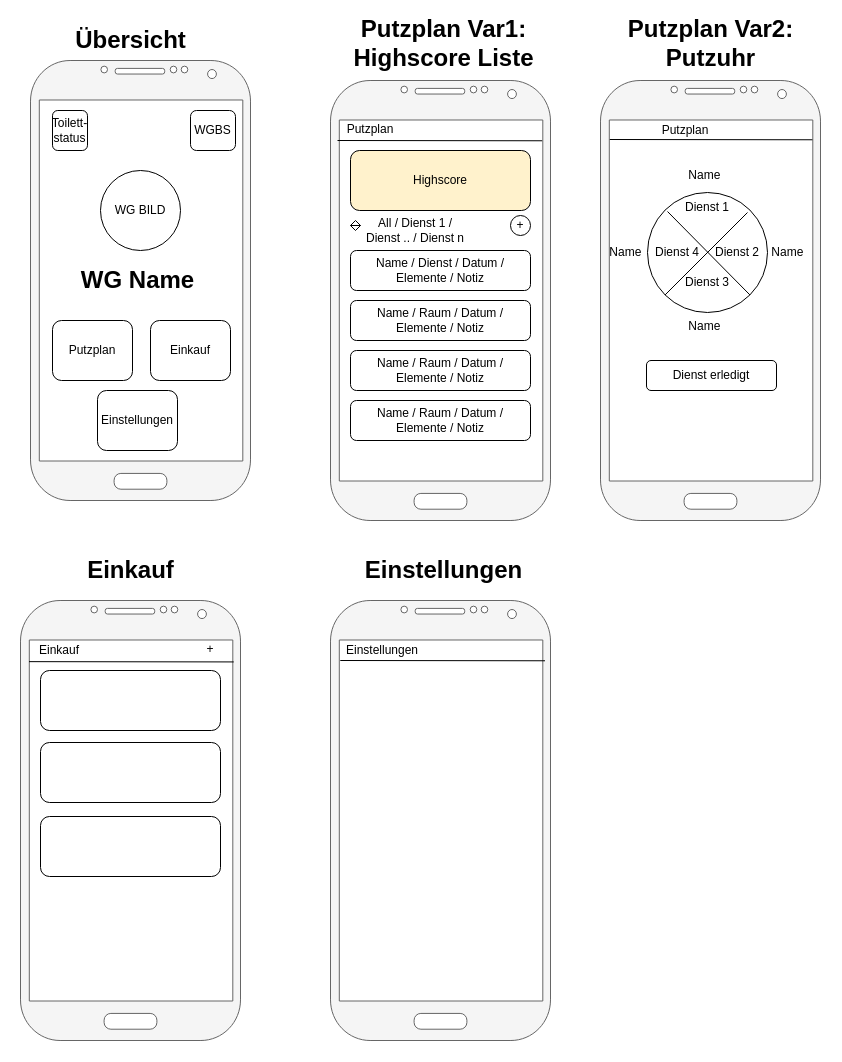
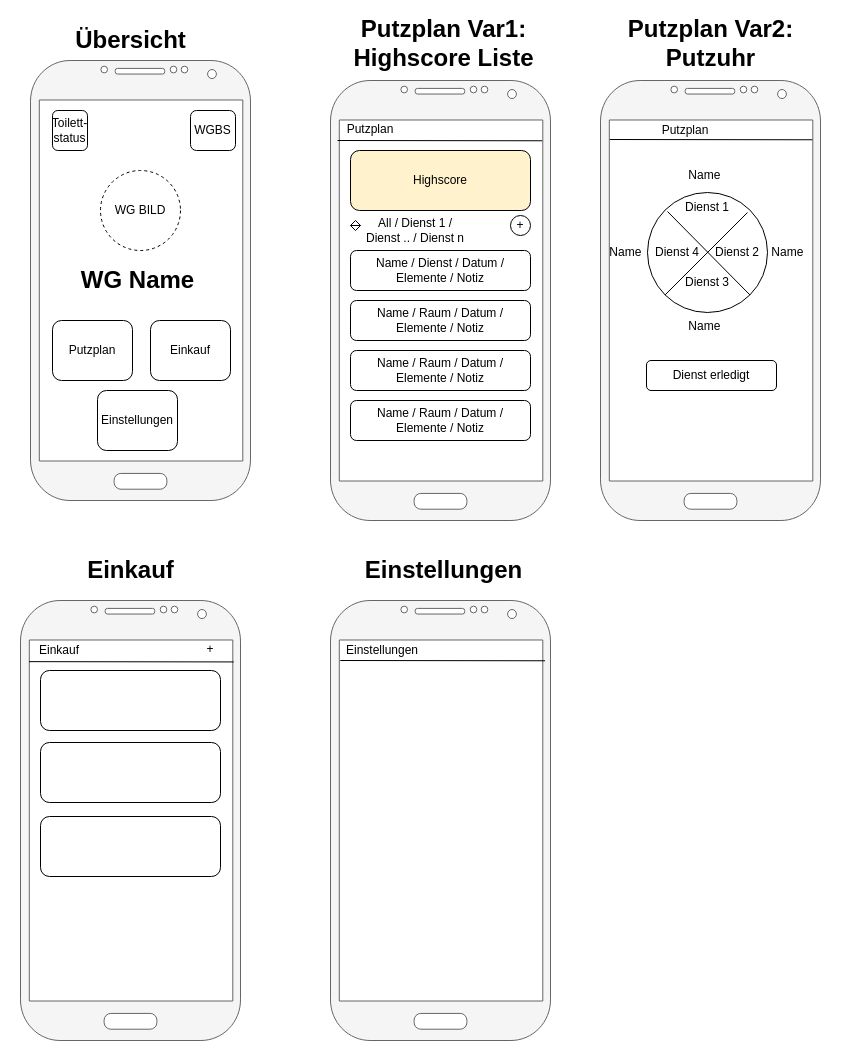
node "WG BILD": style solid -> dashed
